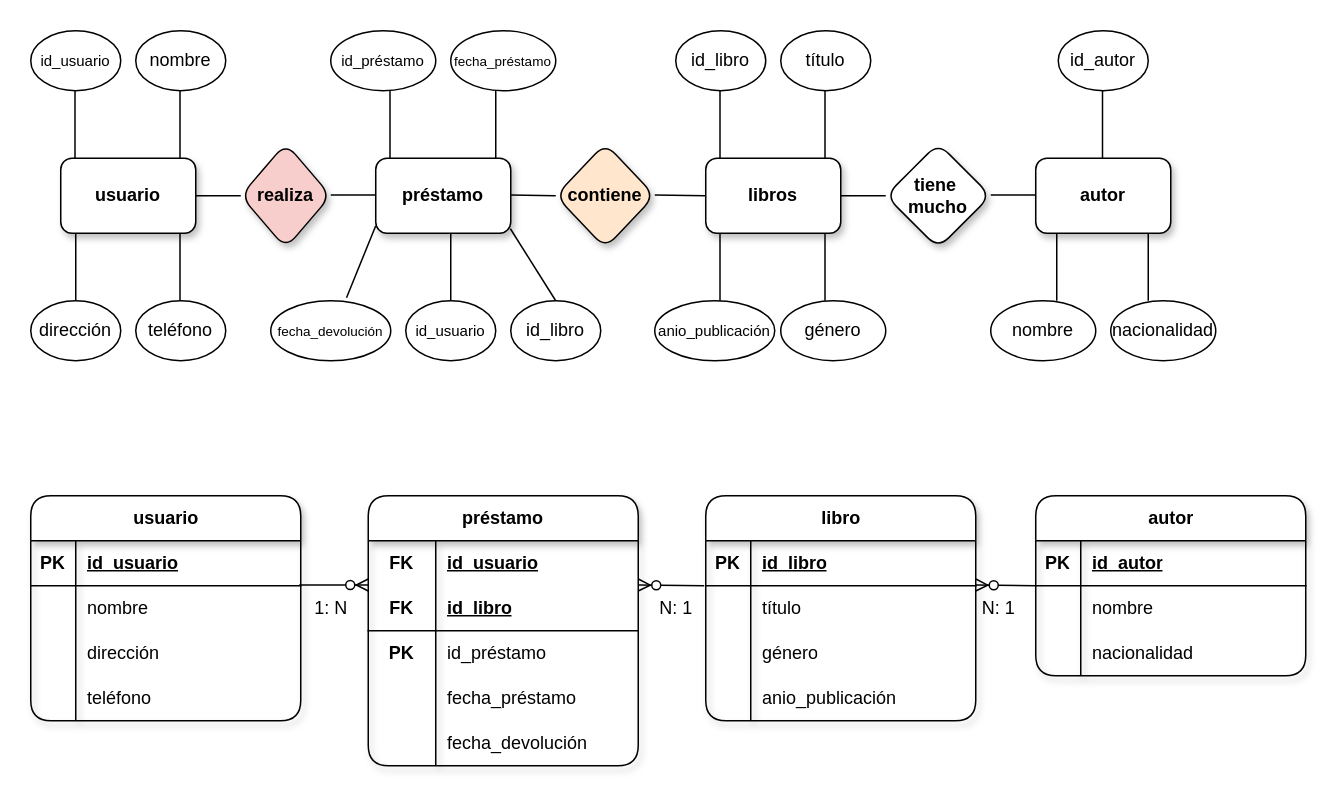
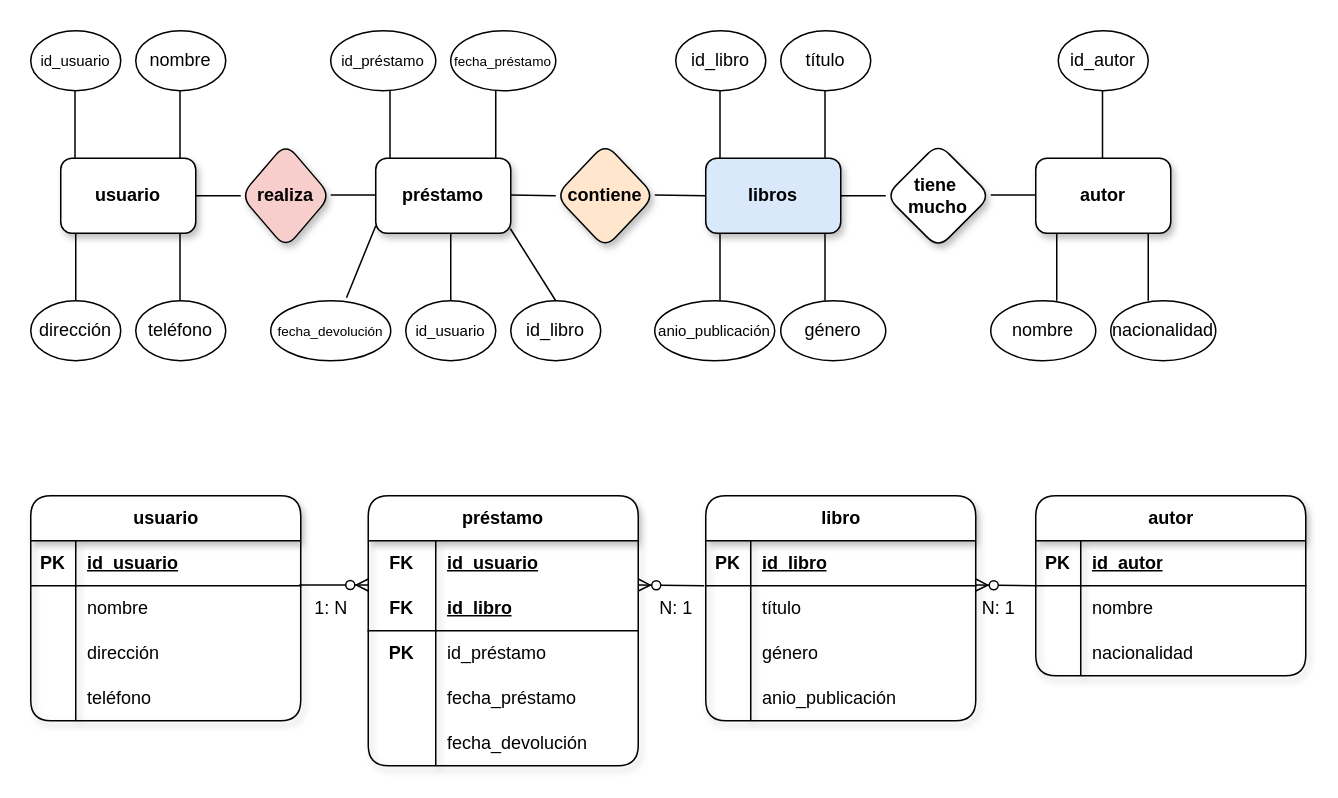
node "libros": fillcolor #ffffff -> #dae8fc
